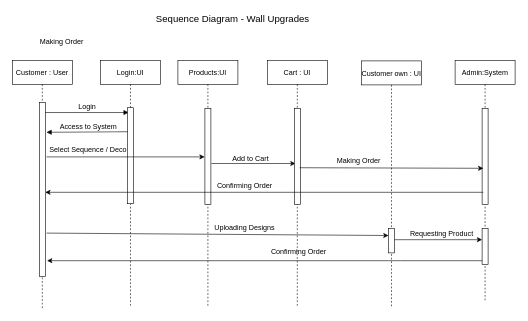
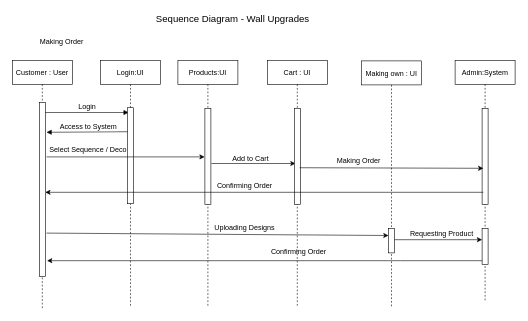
node "Customer own : UI": label "Customer own : UI" -> "Making own : UI"
